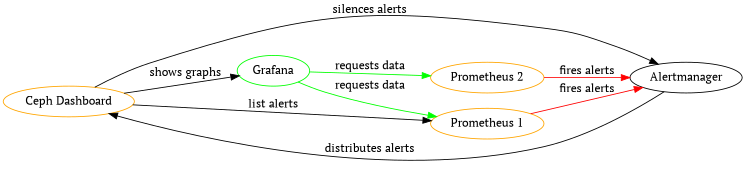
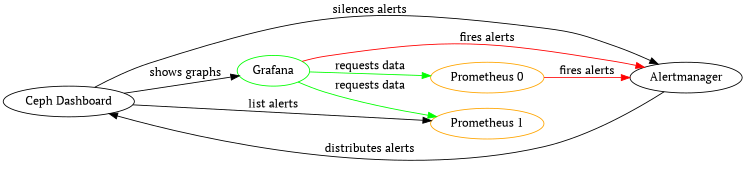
node "Prometheus 2": label "Prometheus 2" -> "Prometheus 0"
node "Ceph Dashboard": color orange -> black
edge "Prometheus 1" -> "Alertmanager": now "Grafana" -> "Alertmanager"
